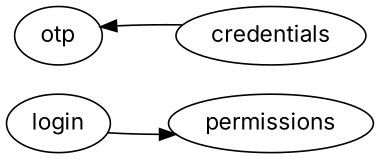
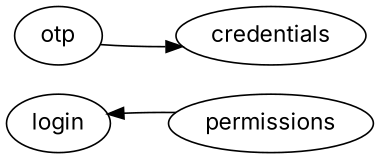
edge "credentials" -> "otp": reversed
edge "login" -> "permissions": reversed
